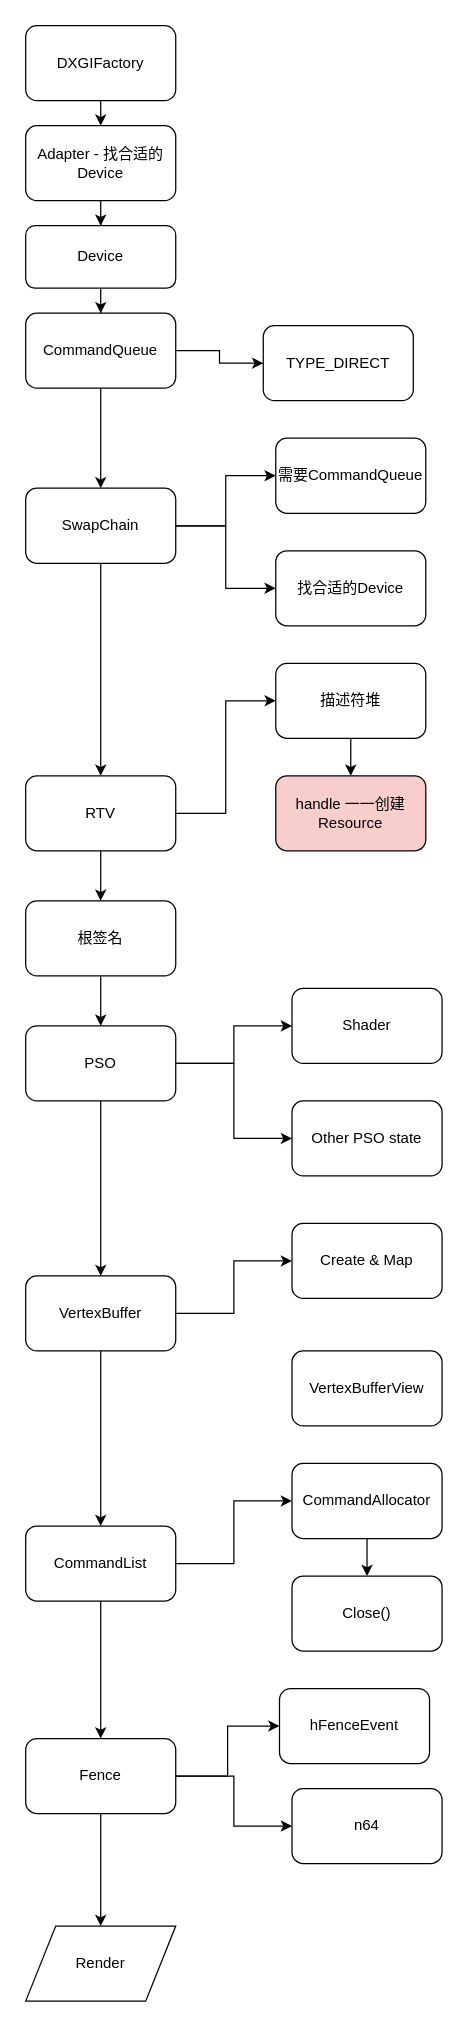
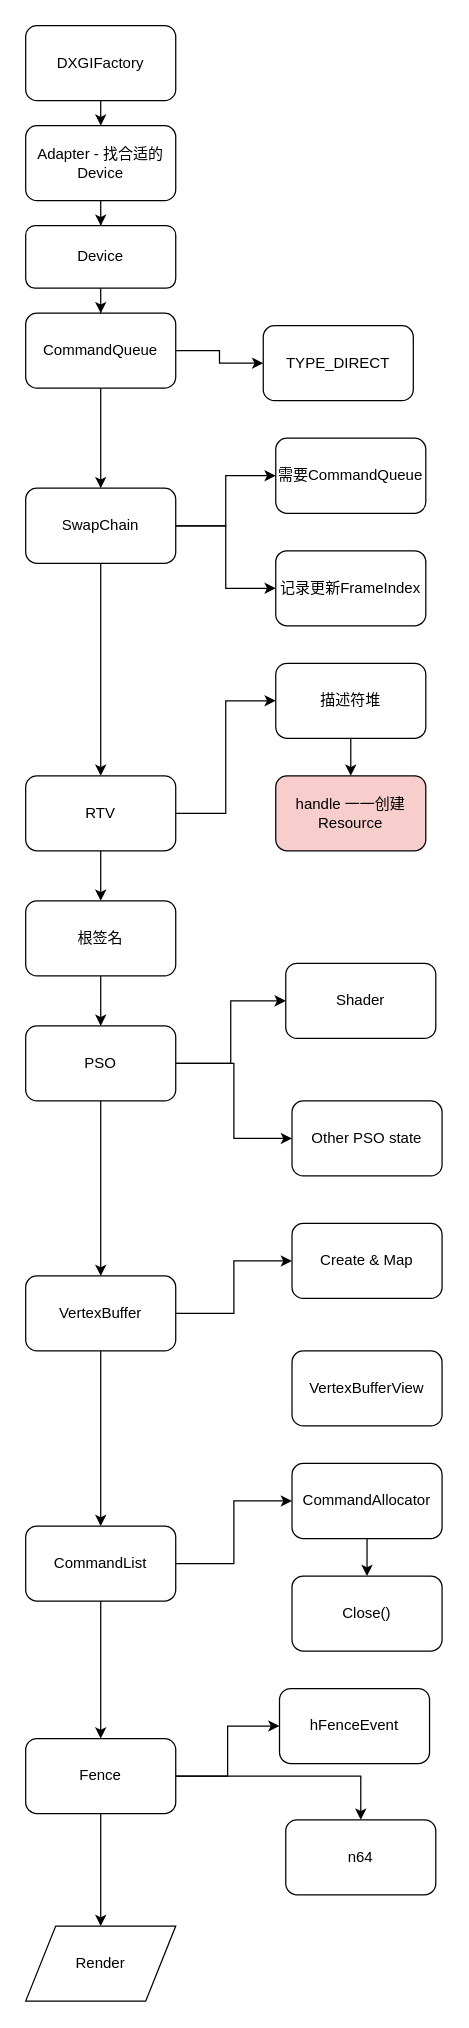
node "找合适的Device": label "找合适的Device" -> "记录更新FrameIndex"
node "Shader": moved (367, 1026) -> (361, 1001)
node "n64": moved (367, 1826) -> (361, 1857)
